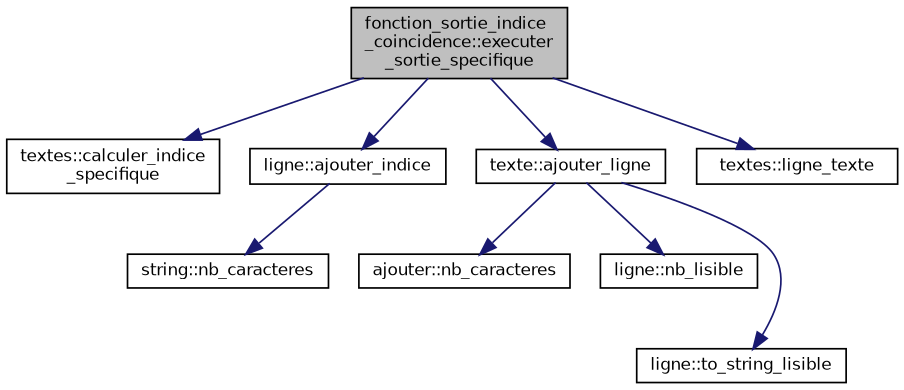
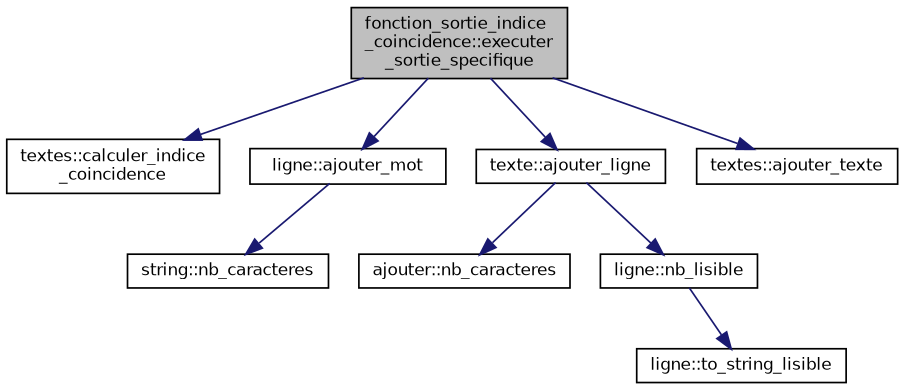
node "textes::calculer_indice _specifique": label "textes::calculer_indice _specifique" -> "textes::calculer_indice _coincidence"
node "ligne::ajouter_indice": label "ligne::ajouter_indice" -> "ligne::ajouter_mot"
node "textes::ligne_texte": label "textes::ligne_texte" -> "textes::ajouter_texte"
edge "texte::ajouter_ligne" -> "ligne::to_string_lisible": now "ligne::nb_lisible" -> "ligne::to_string_lisible"
